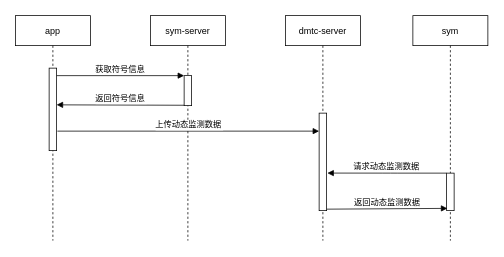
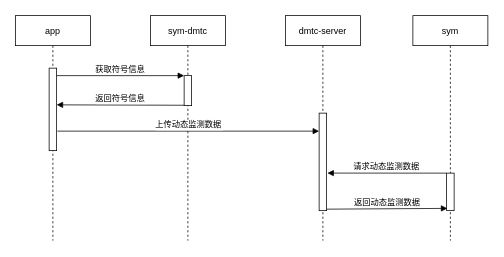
node "sym-server": label "sym-server" -> "sym-dmtc"
